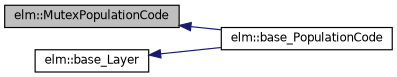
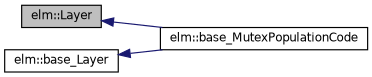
node "elm::MutexPopulationCode": label "elm::MutexPopulationCode" -> "elm::Layer"
node "elm::base_PopulationCode": label "elm::base_PopulationCode" -> "elm::base_MutexPopulationCode"
